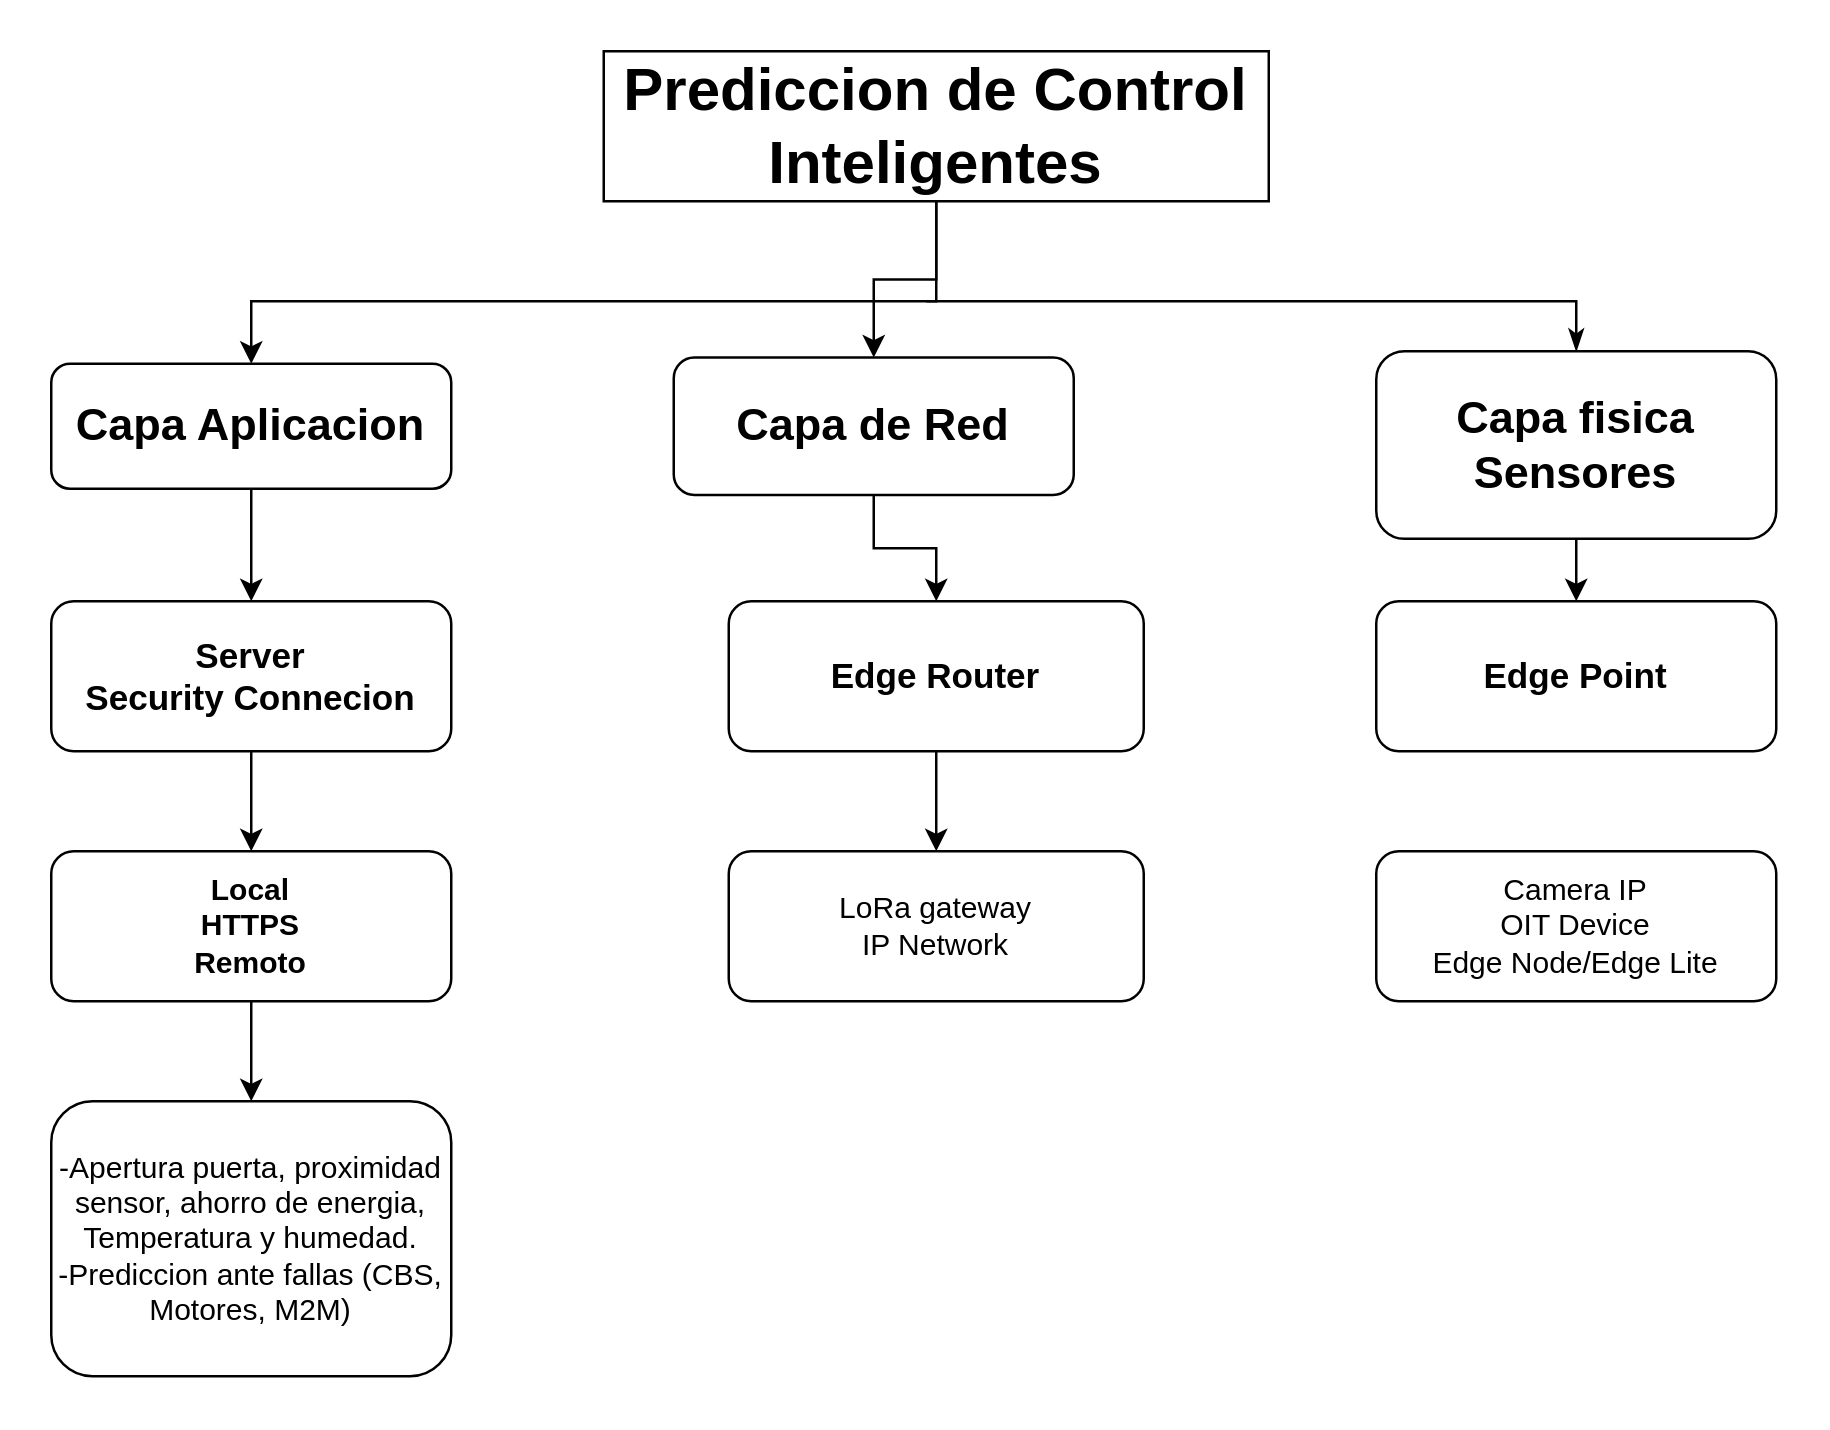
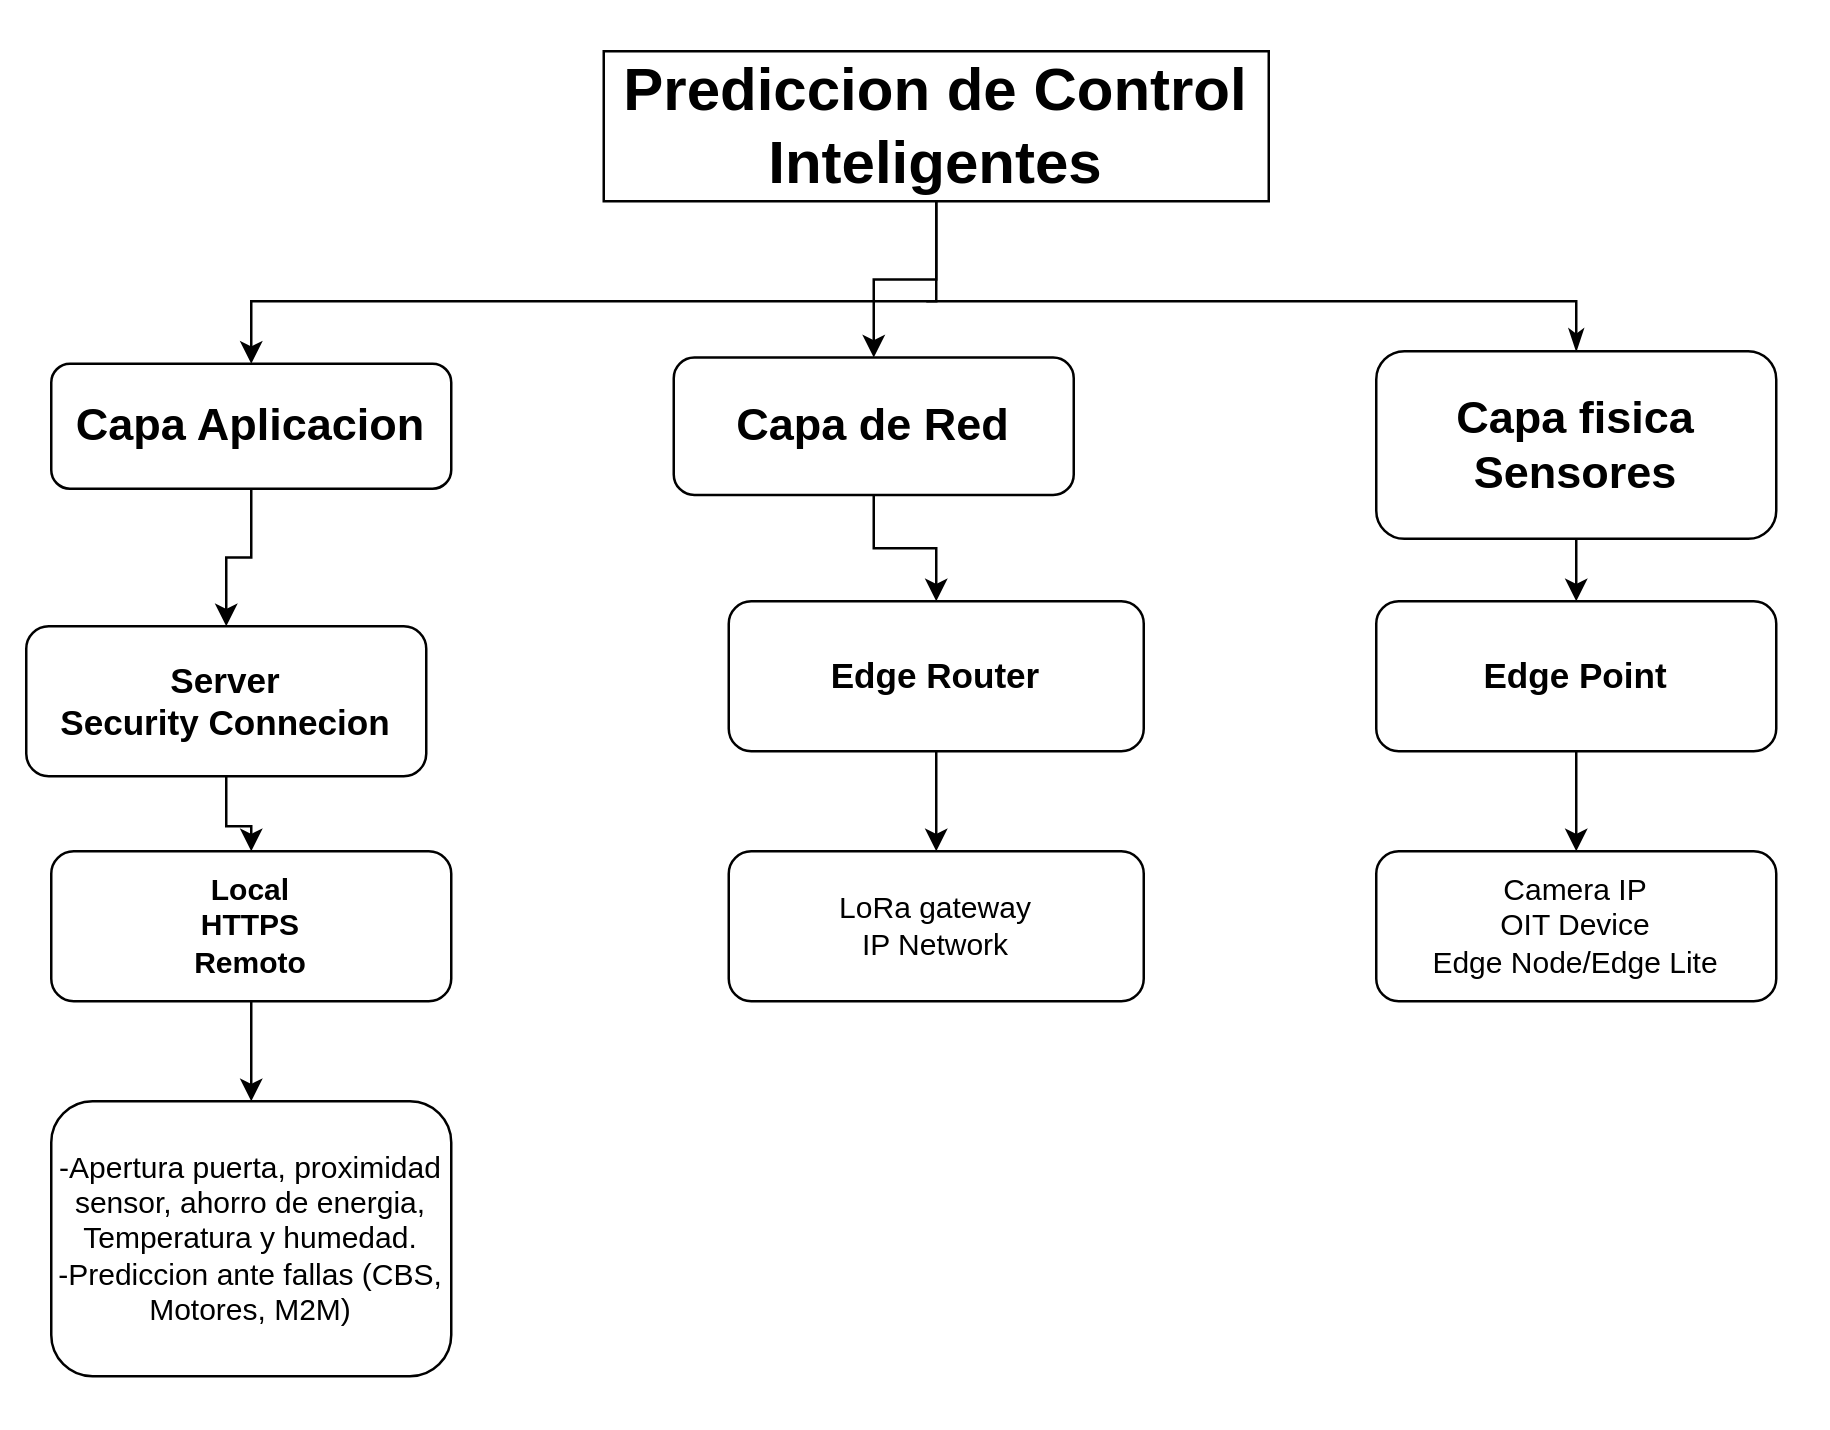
node "Server Security Connecion": moved (251, 676) -> (226, 701)
edge "Edge Point" -> "Camera IP OIT Device Edge Node/Edge Lite": added
